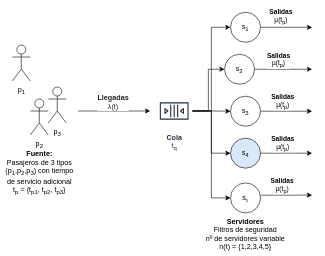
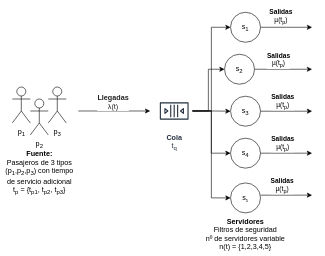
node "p1": moved (21, 63) -> (21, 105)
node "s4": fillcolor #dae8fc -> #ffffff
